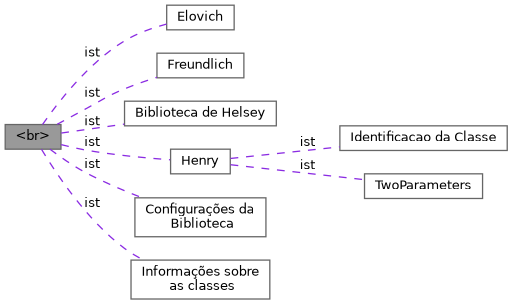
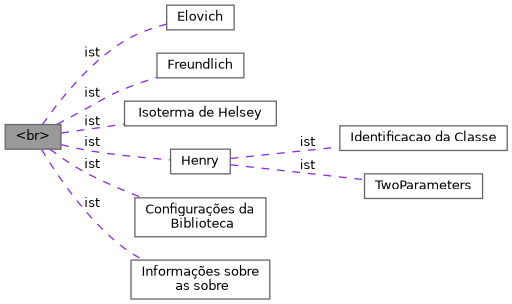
node "Biblioteca de Helsey": label "Biblioteca de Helsey" -> "Isoterma de Helsey"
node "Informações sobre as classes": label "Informações sobre as classes" -> "Informações sobre as sobre"
